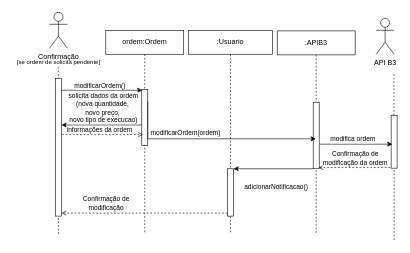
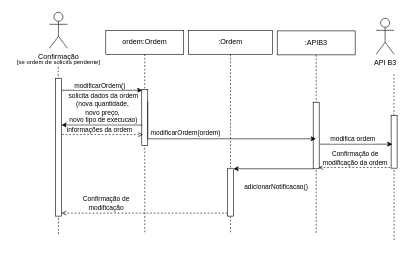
node ":Usuario": label ":Usuario" -> ":Ordem"
